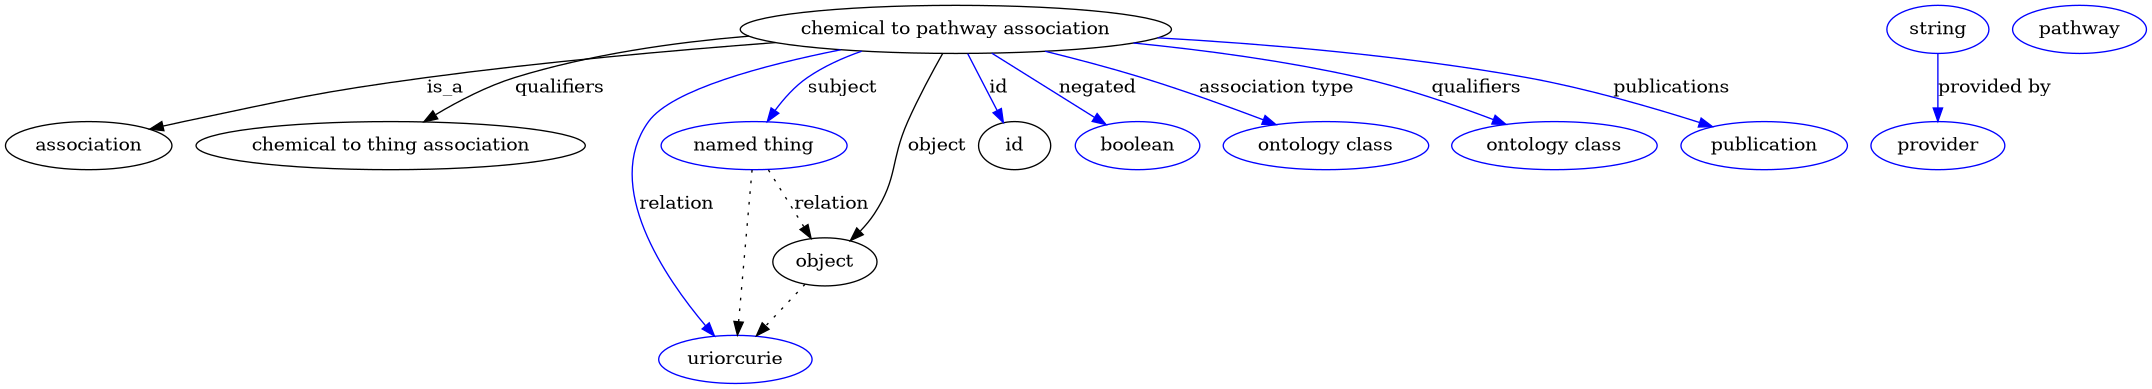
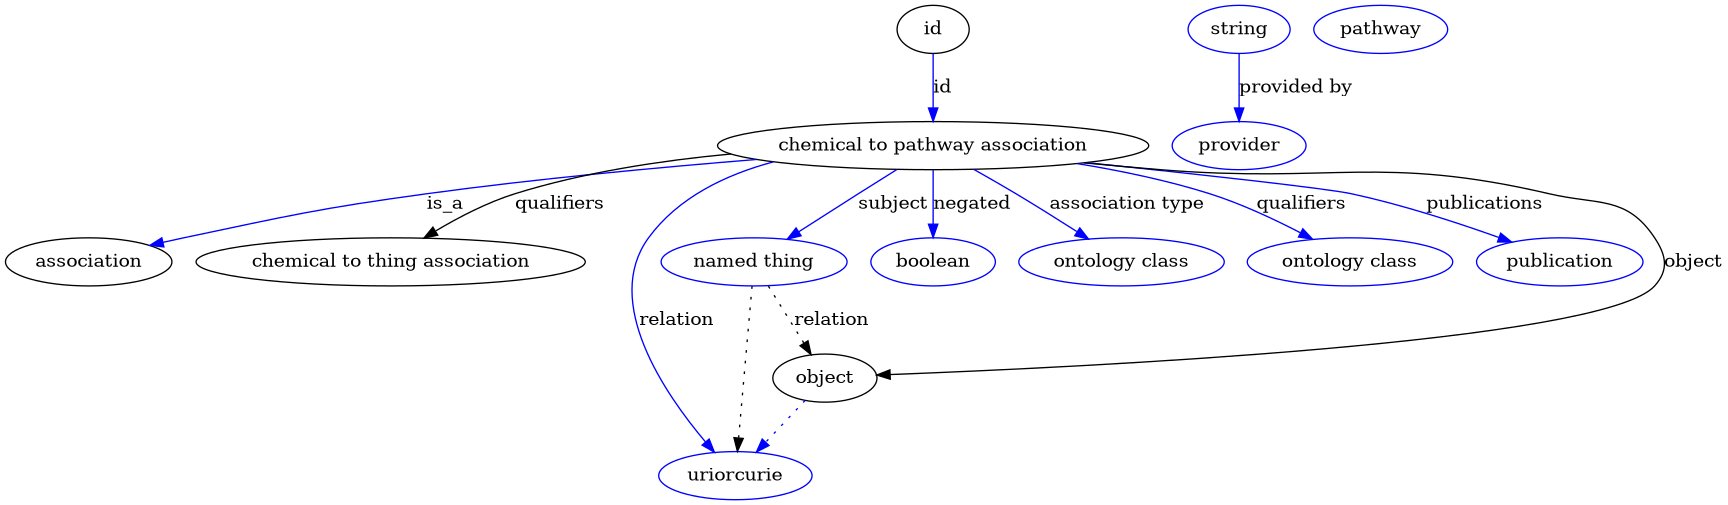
edge "chemical to pathway association" -> "association": color black -> blue
edge "chemical to pathway association" -> "id": reversed
edge "object" -> "uriorcurie": color black -> blue
